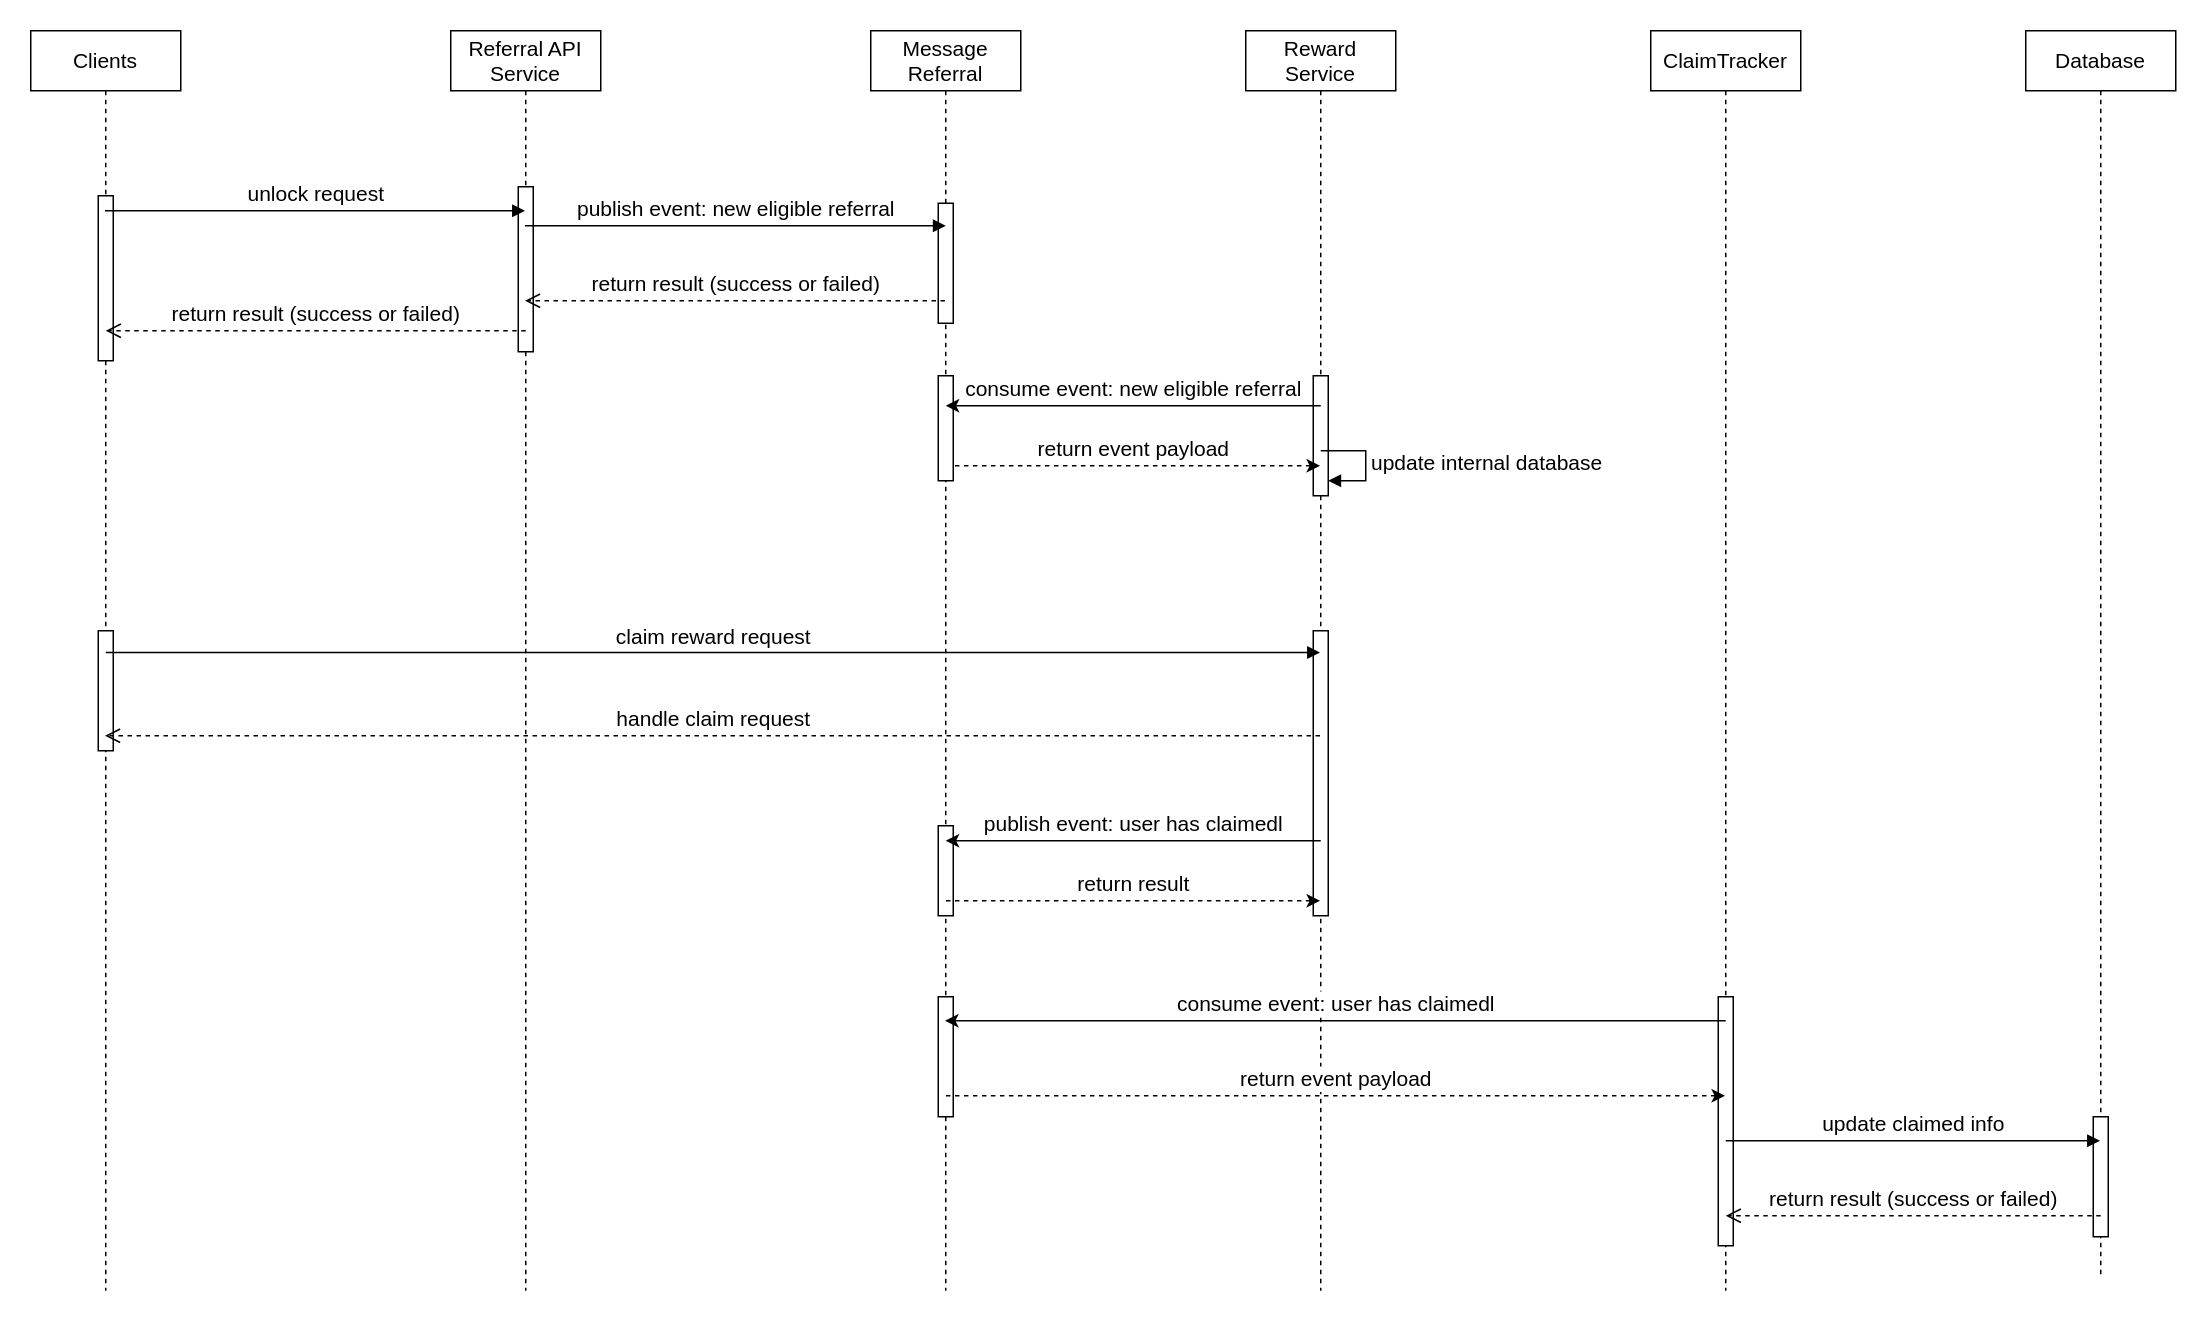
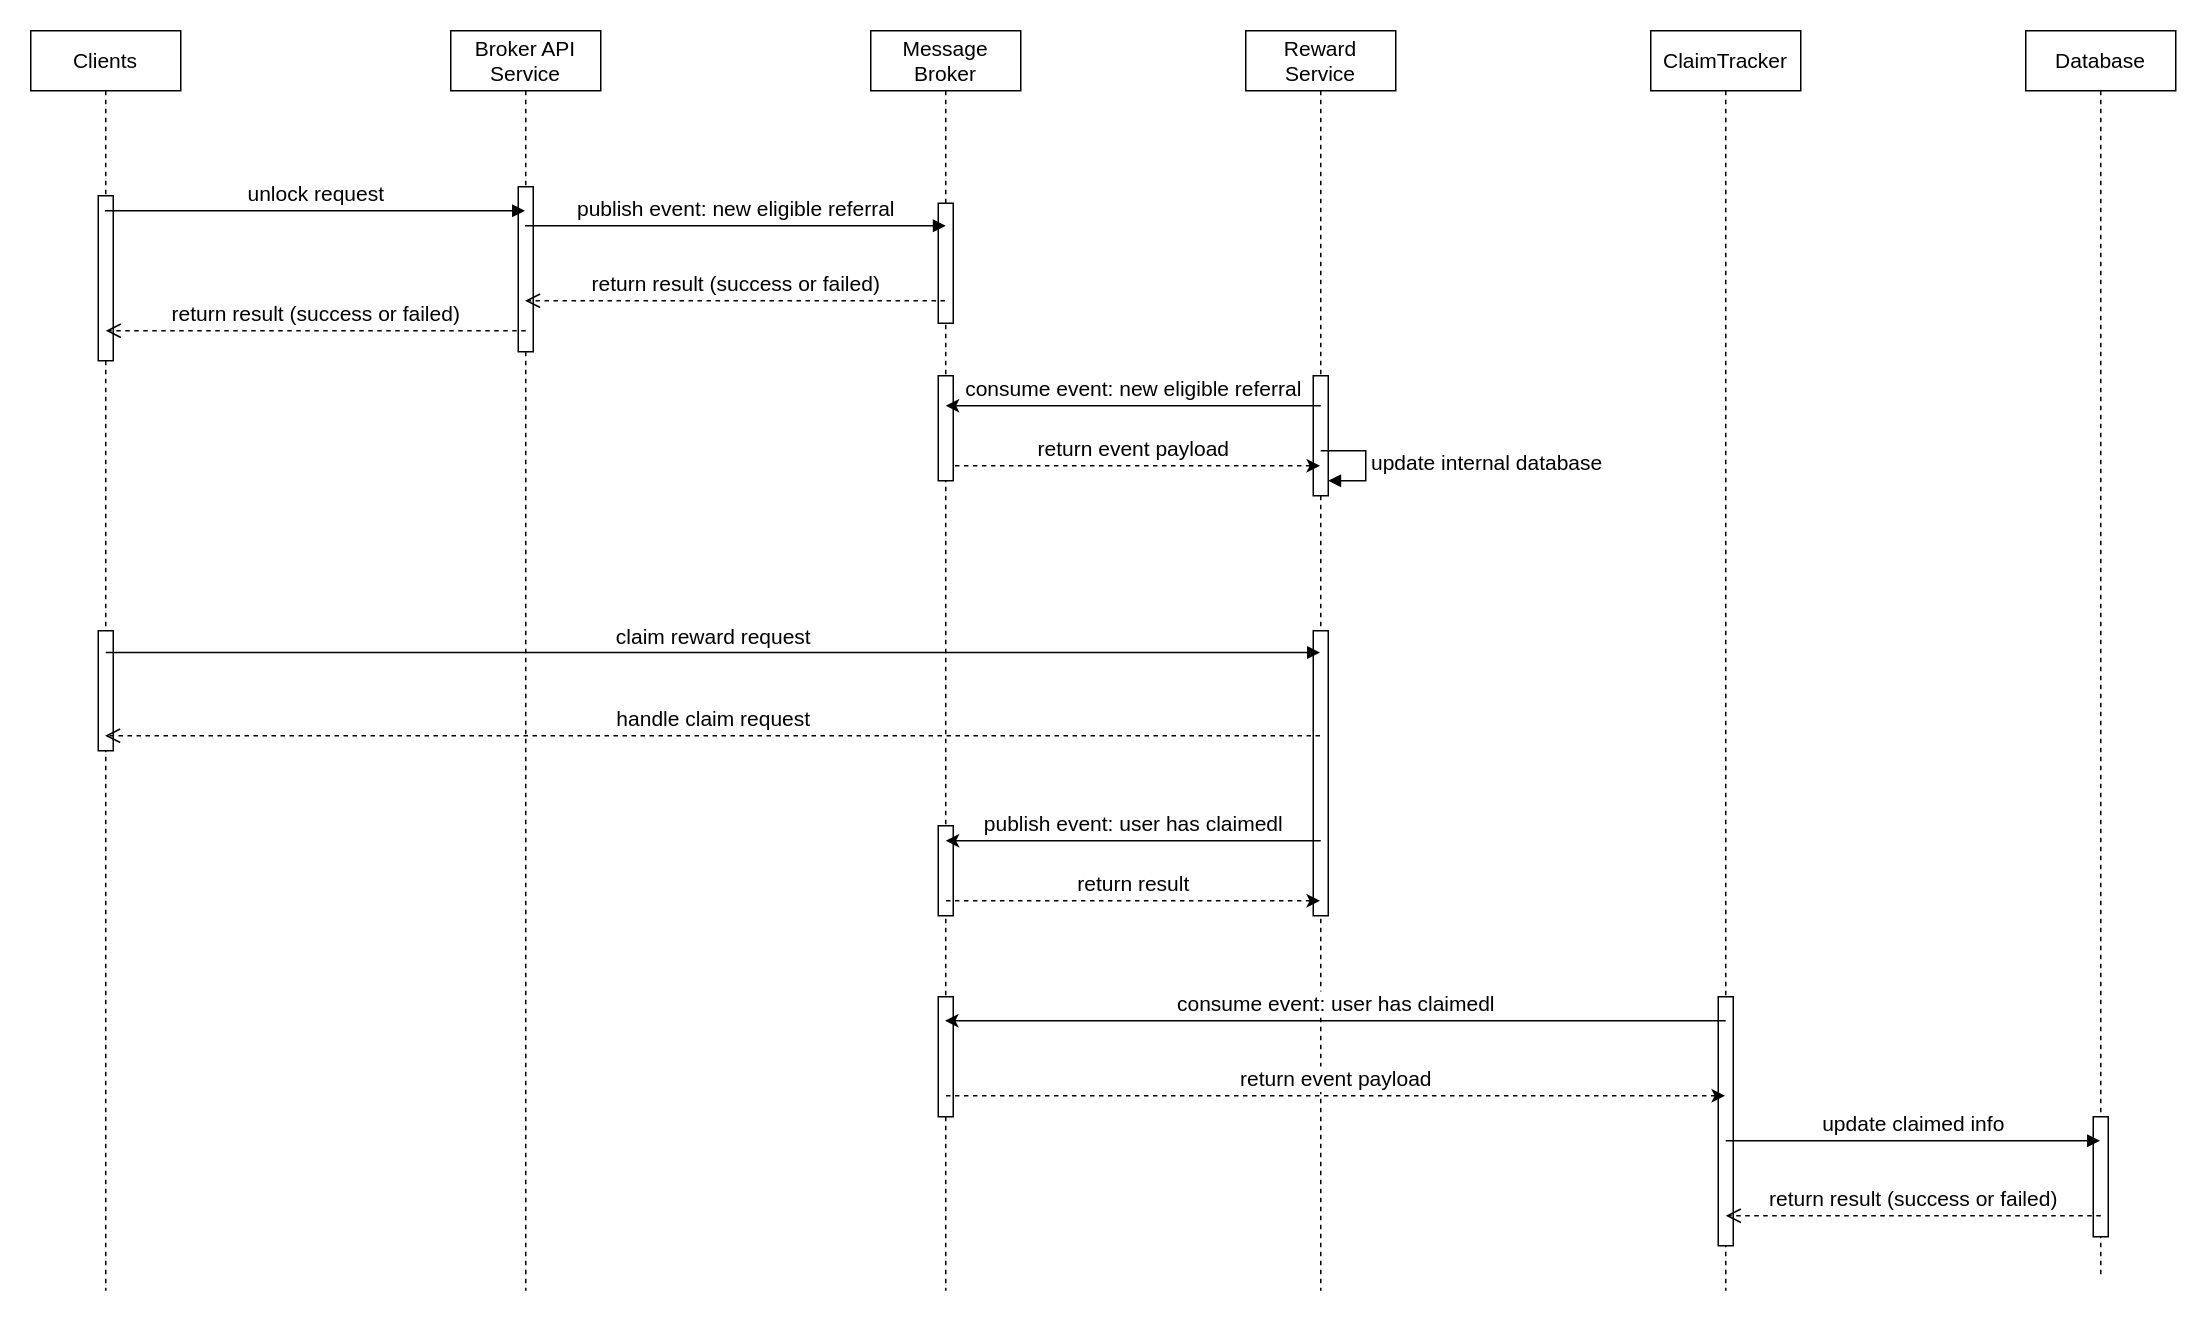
node "Referral API Service": label "Referral API Service" -> "Broker API Service"
node "Message Referral": label "Message Referral" -> "Message Broker"
